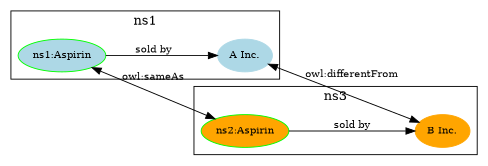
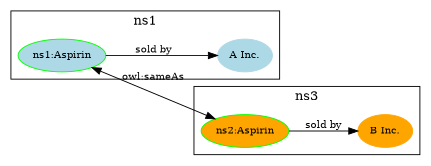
edge "A Inc." -- "B Inc.": removed, label "owl:differentFrom"
